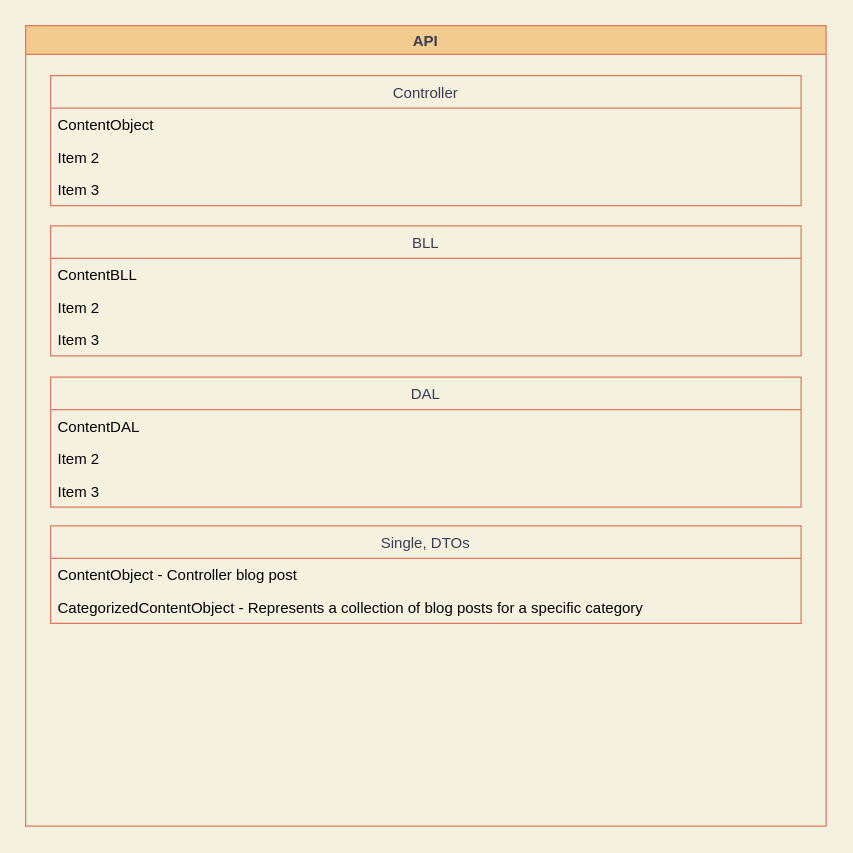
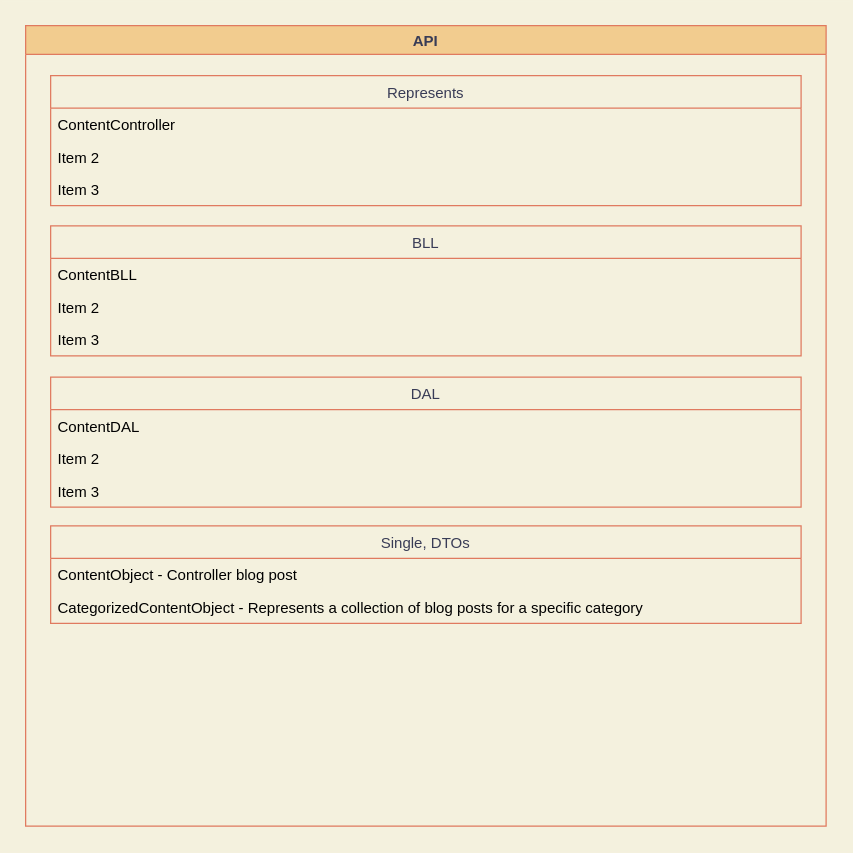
node "Controller": label "Controller" -> "Represents"
node "ContentObject": label "ContentObject" -> "ContentController"
